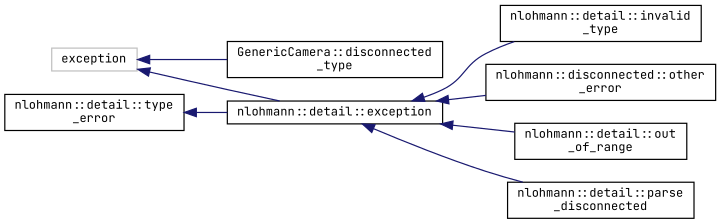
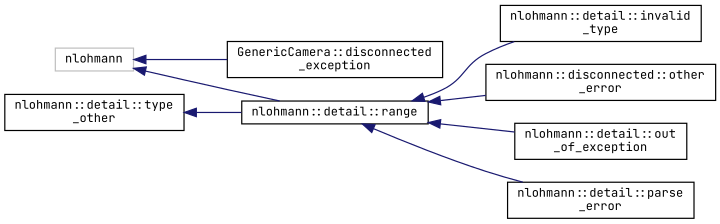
node "exception": label "exception" -> "nlohmann"
node "GenericCamera::disconnected _type": label "GenericCamera::disconnected _type" -> "GenericCamera::disconnected _exception"
node "nlohmann::detail::type _error": label "nlohmann::detail::type _error" -> "nlohmann::detail::type _other"
node "nlohmann::detail::exception": label "nlohmann::detail::exception" -> "nlohmann::detail::range"
node "nlohmann::detail::out _of_range": label "nlohmann::detail::out _of_range" -> "nlohmann::detail::out _of_exception"
node "nlohmann::detail::parse _disconnected": label "nlohmann::detail::parse _disconnected" -> "nlohmann::detail::parse _error"
